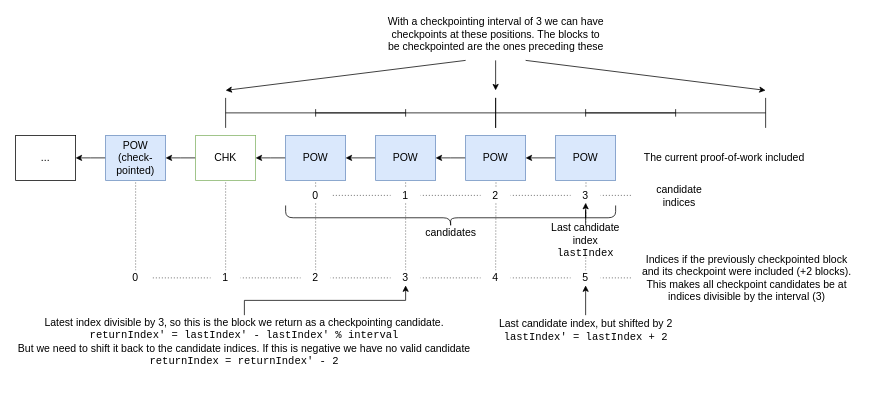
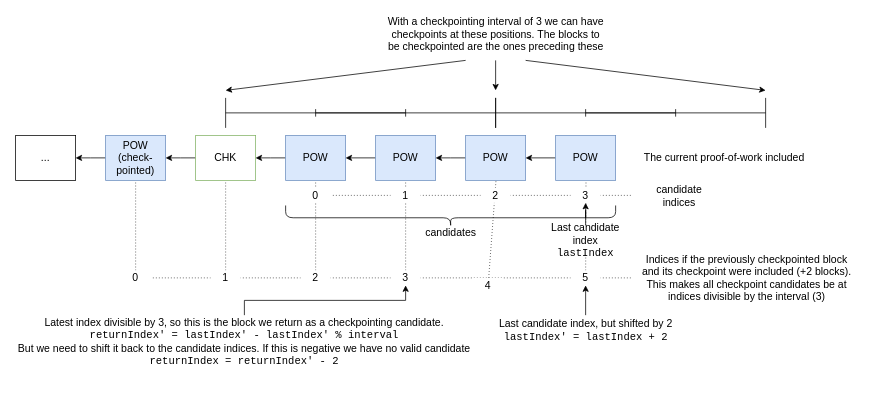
node "4": moved (495, 278) -> (488, 285)
